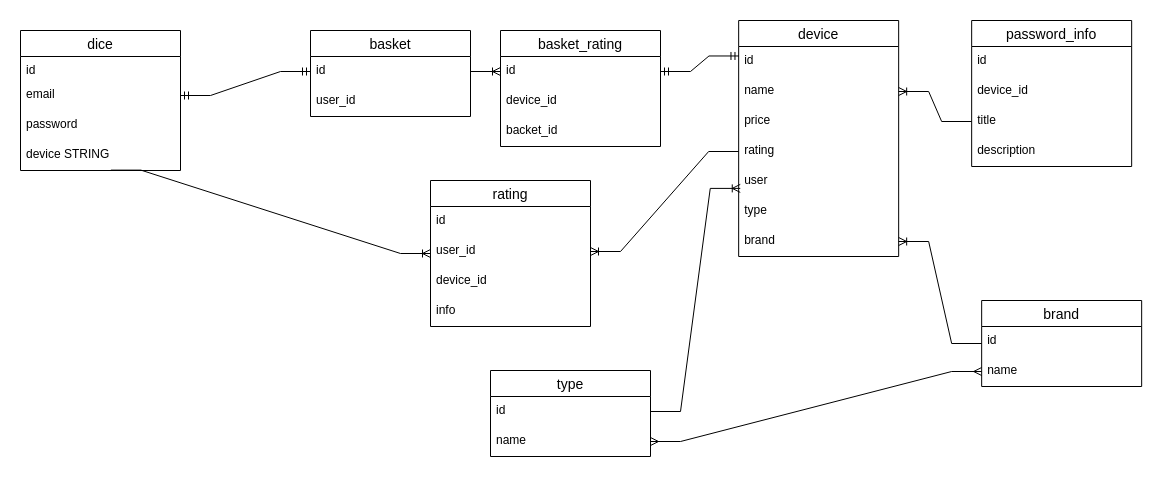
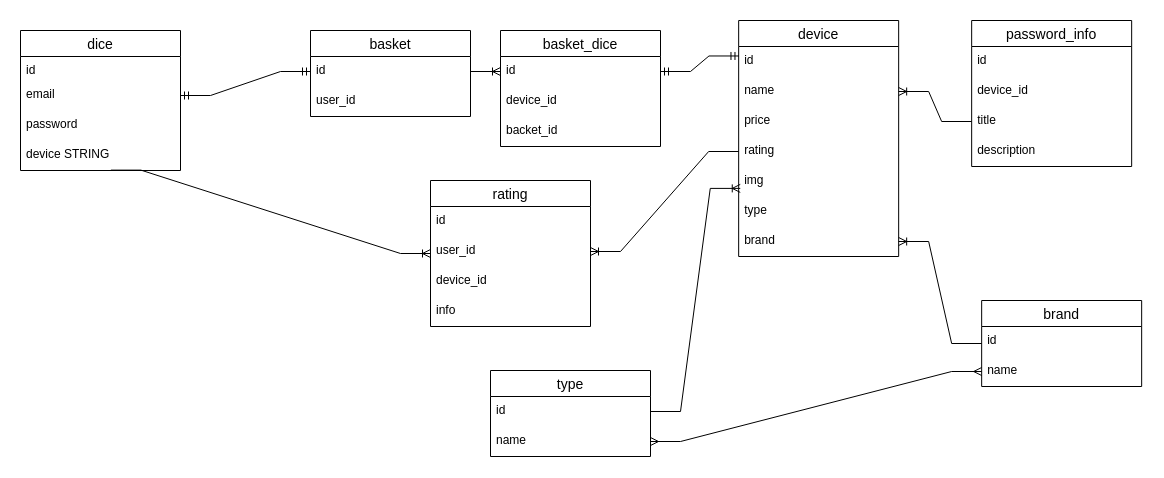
node "basket_rating": label "basket_rating" -> "basket_dice"
node "user": label "user" -> "img"
